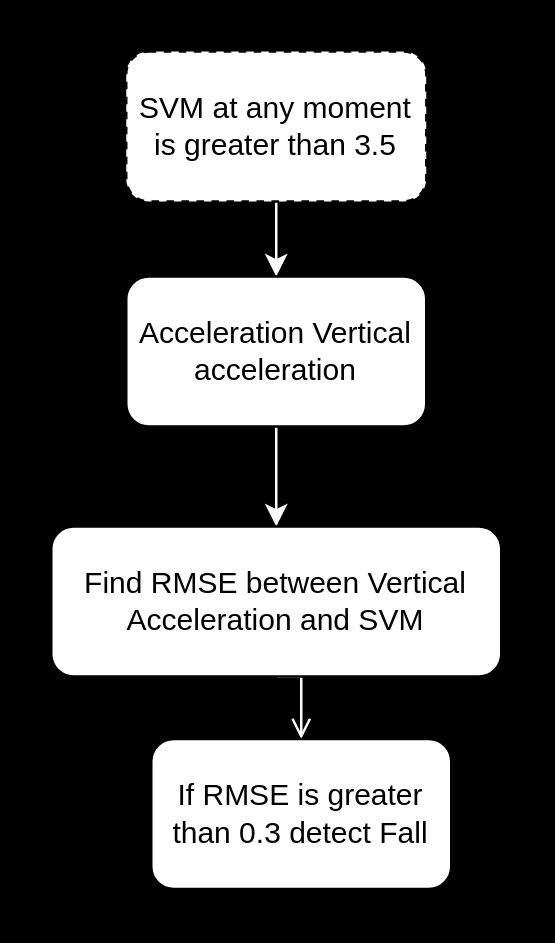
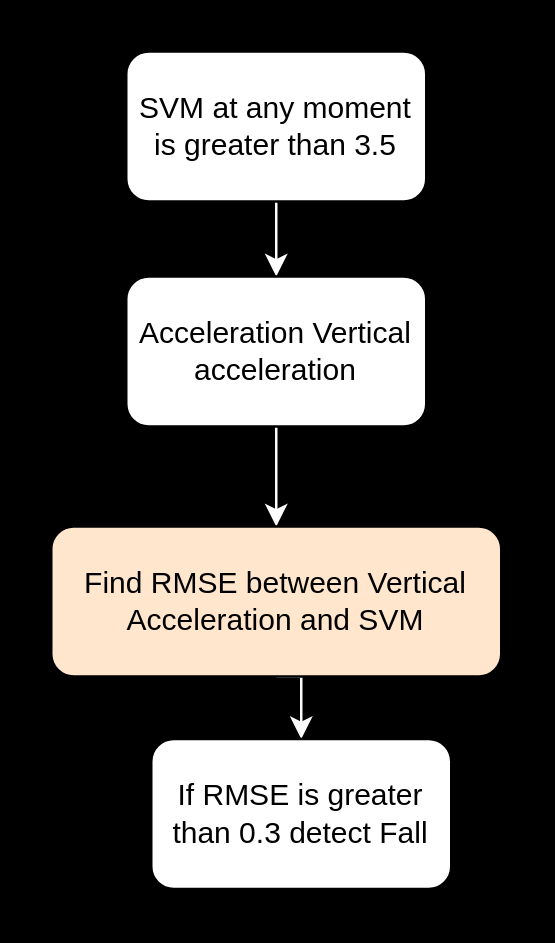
node "SVM at any moment is greater than 3.5": style dashed -> solid
node "Find RMSE between Vertical Acceleration and SVM": fillcolor #ffffff -> #ffe6cc
edge "Find RMSE between Vertical Acceleration and SVM" -> "If RMSE is greater than 0.3 detect Fall": arrowhead open -> classic
